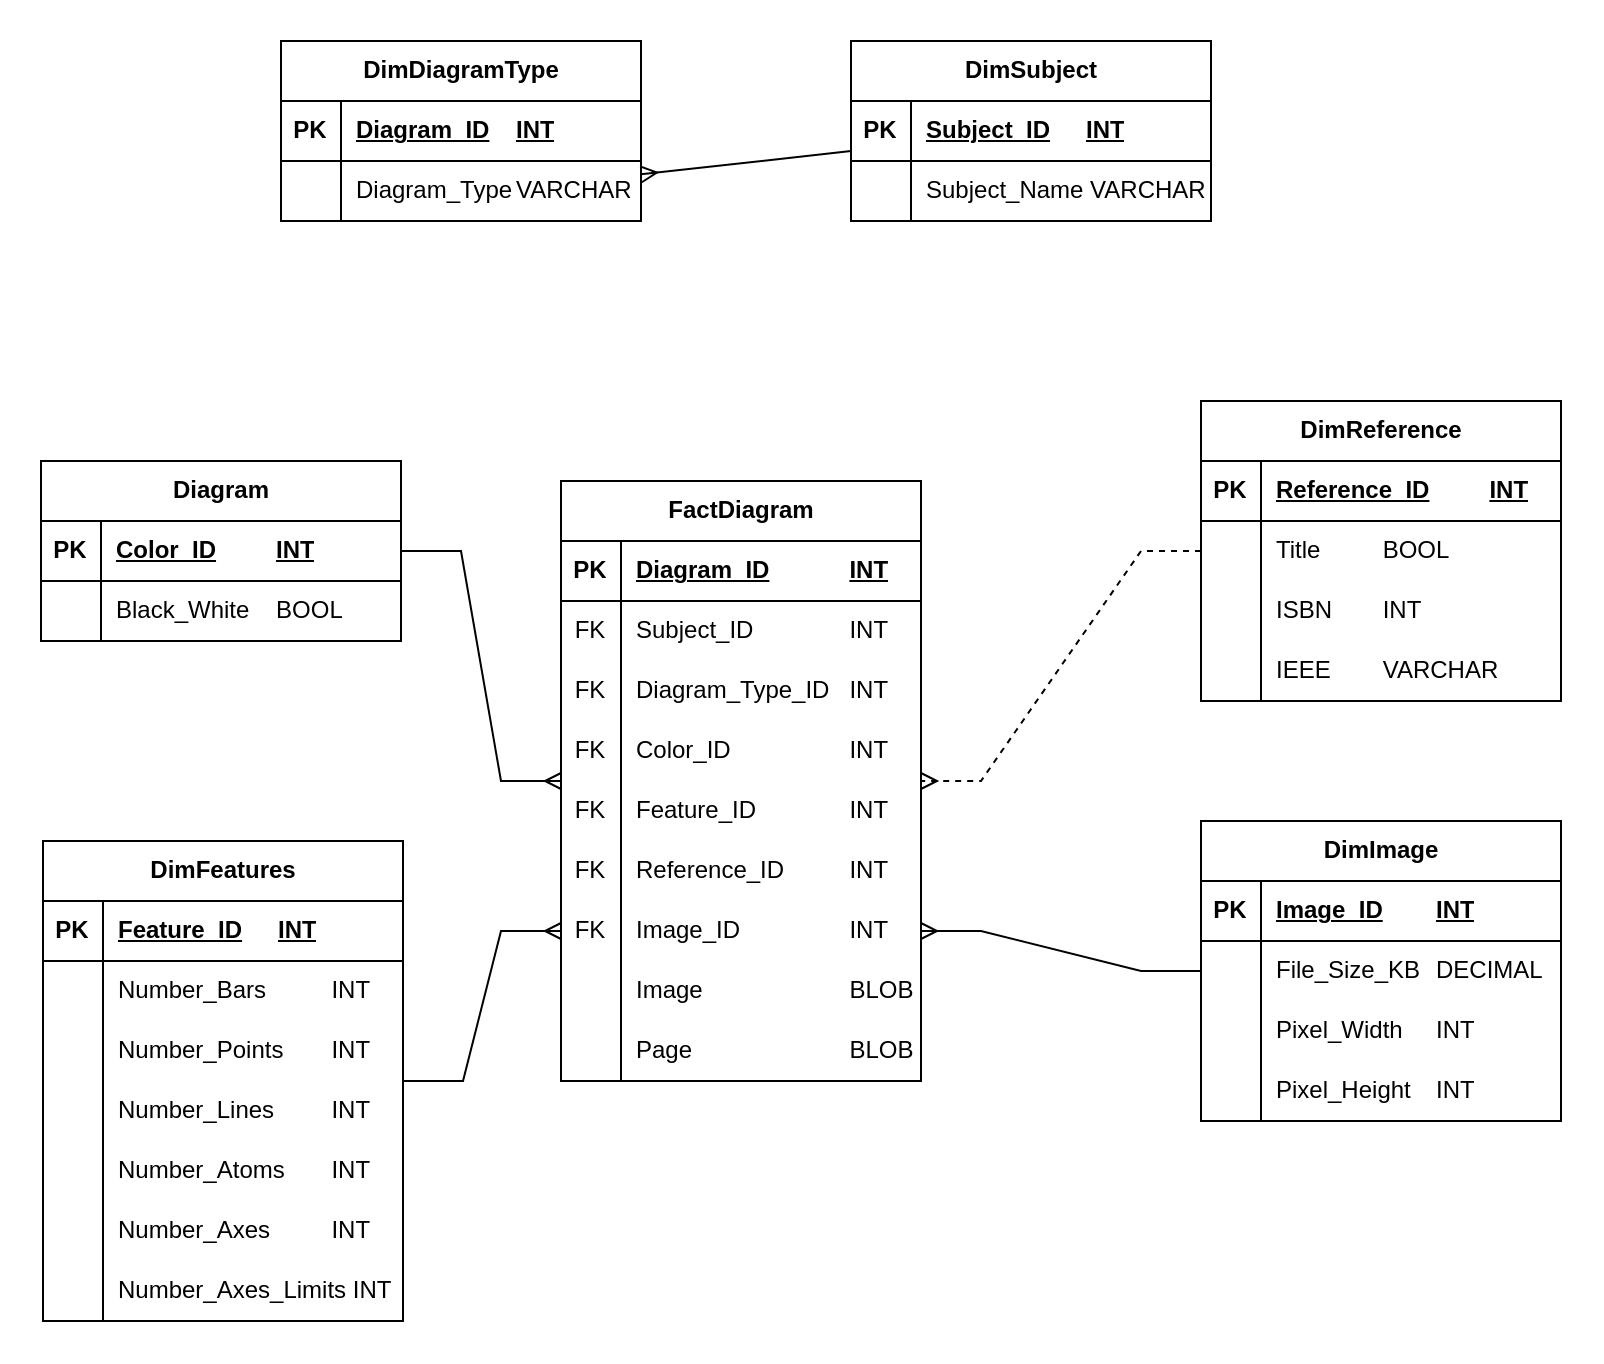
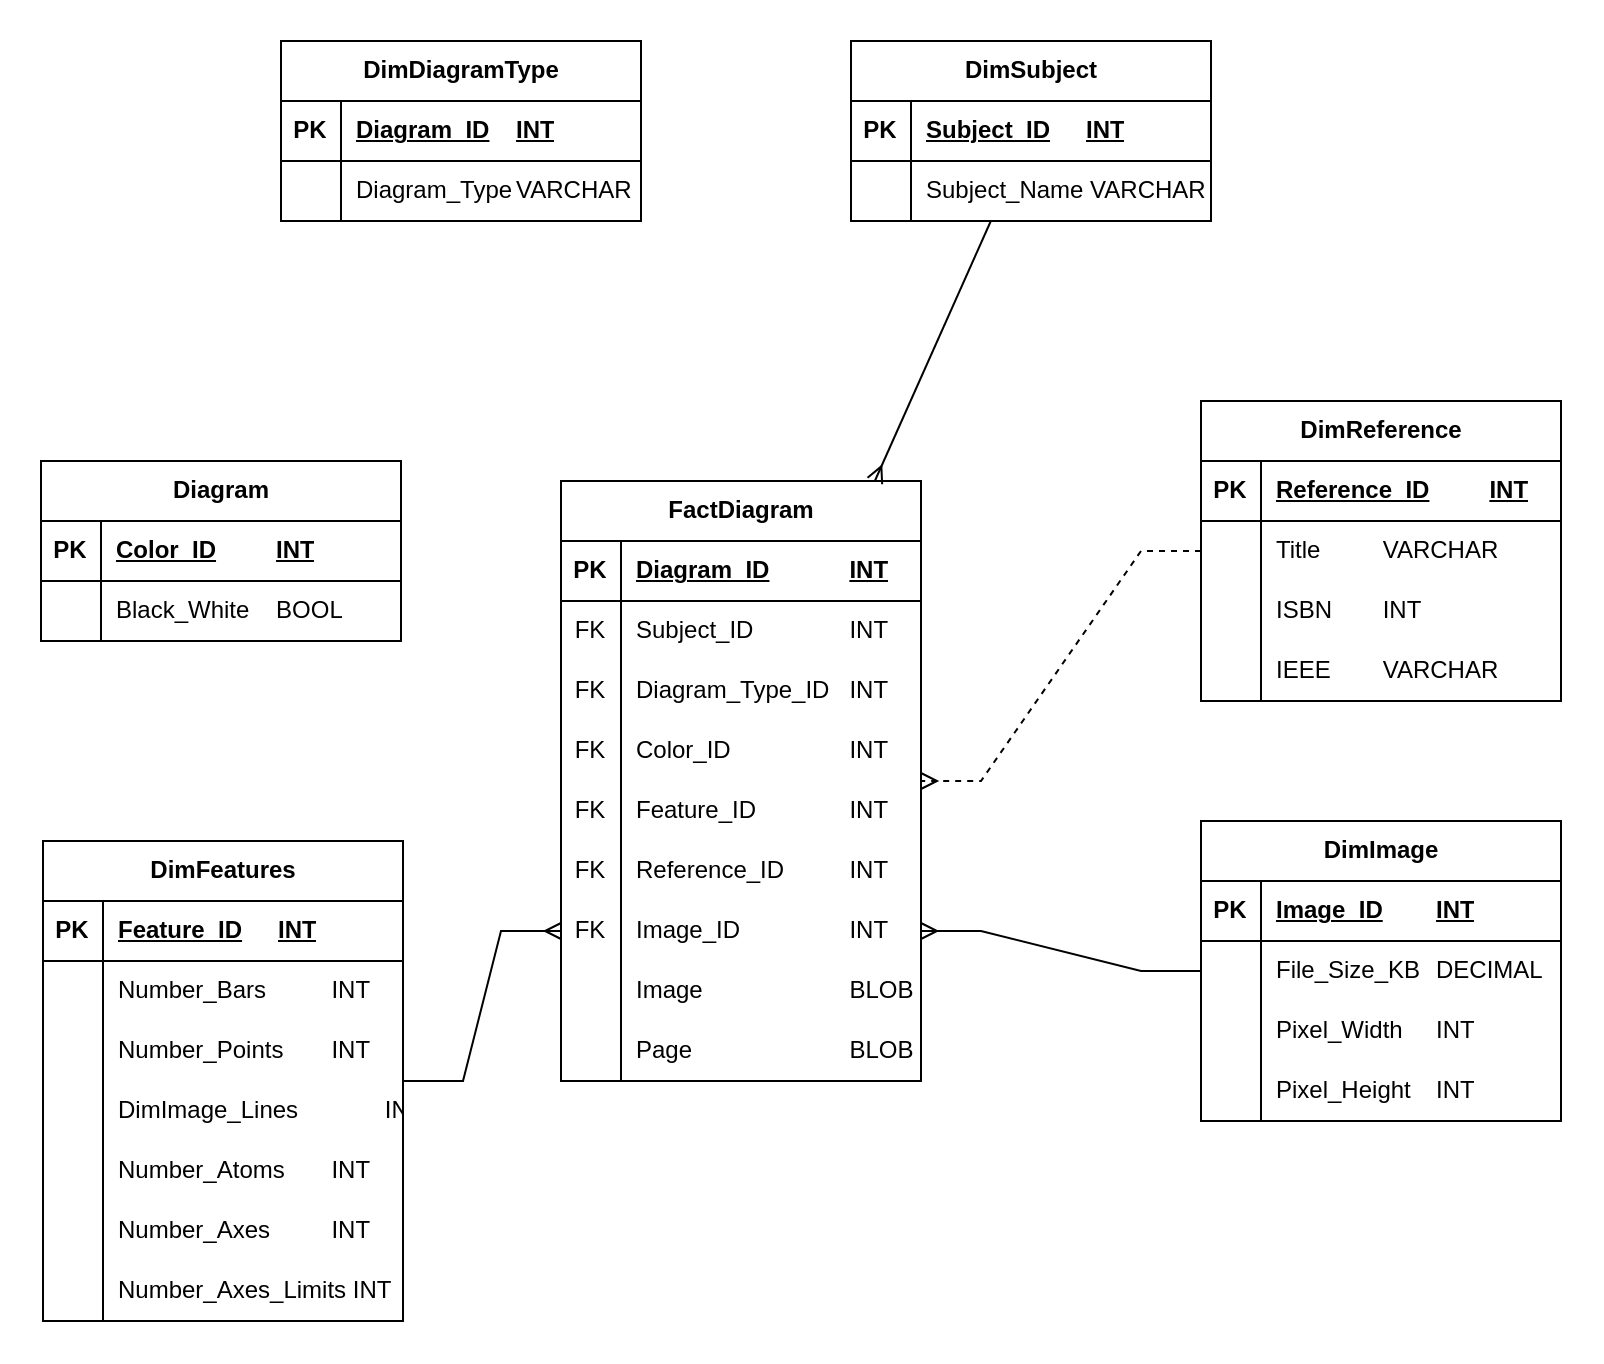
edge "DimSubject" -> "Diagram_Type VARCHAR": now "DimSubject" -> "FactDiagram"
node "Title BOOL": label "Title BOOL" -> "Title VARCHAR"
edge "Diagram" -> "FactDiagram": removed
node "Number_Lines INT": label "Number_Lines INT" -> "DimImage_Lines INT"
